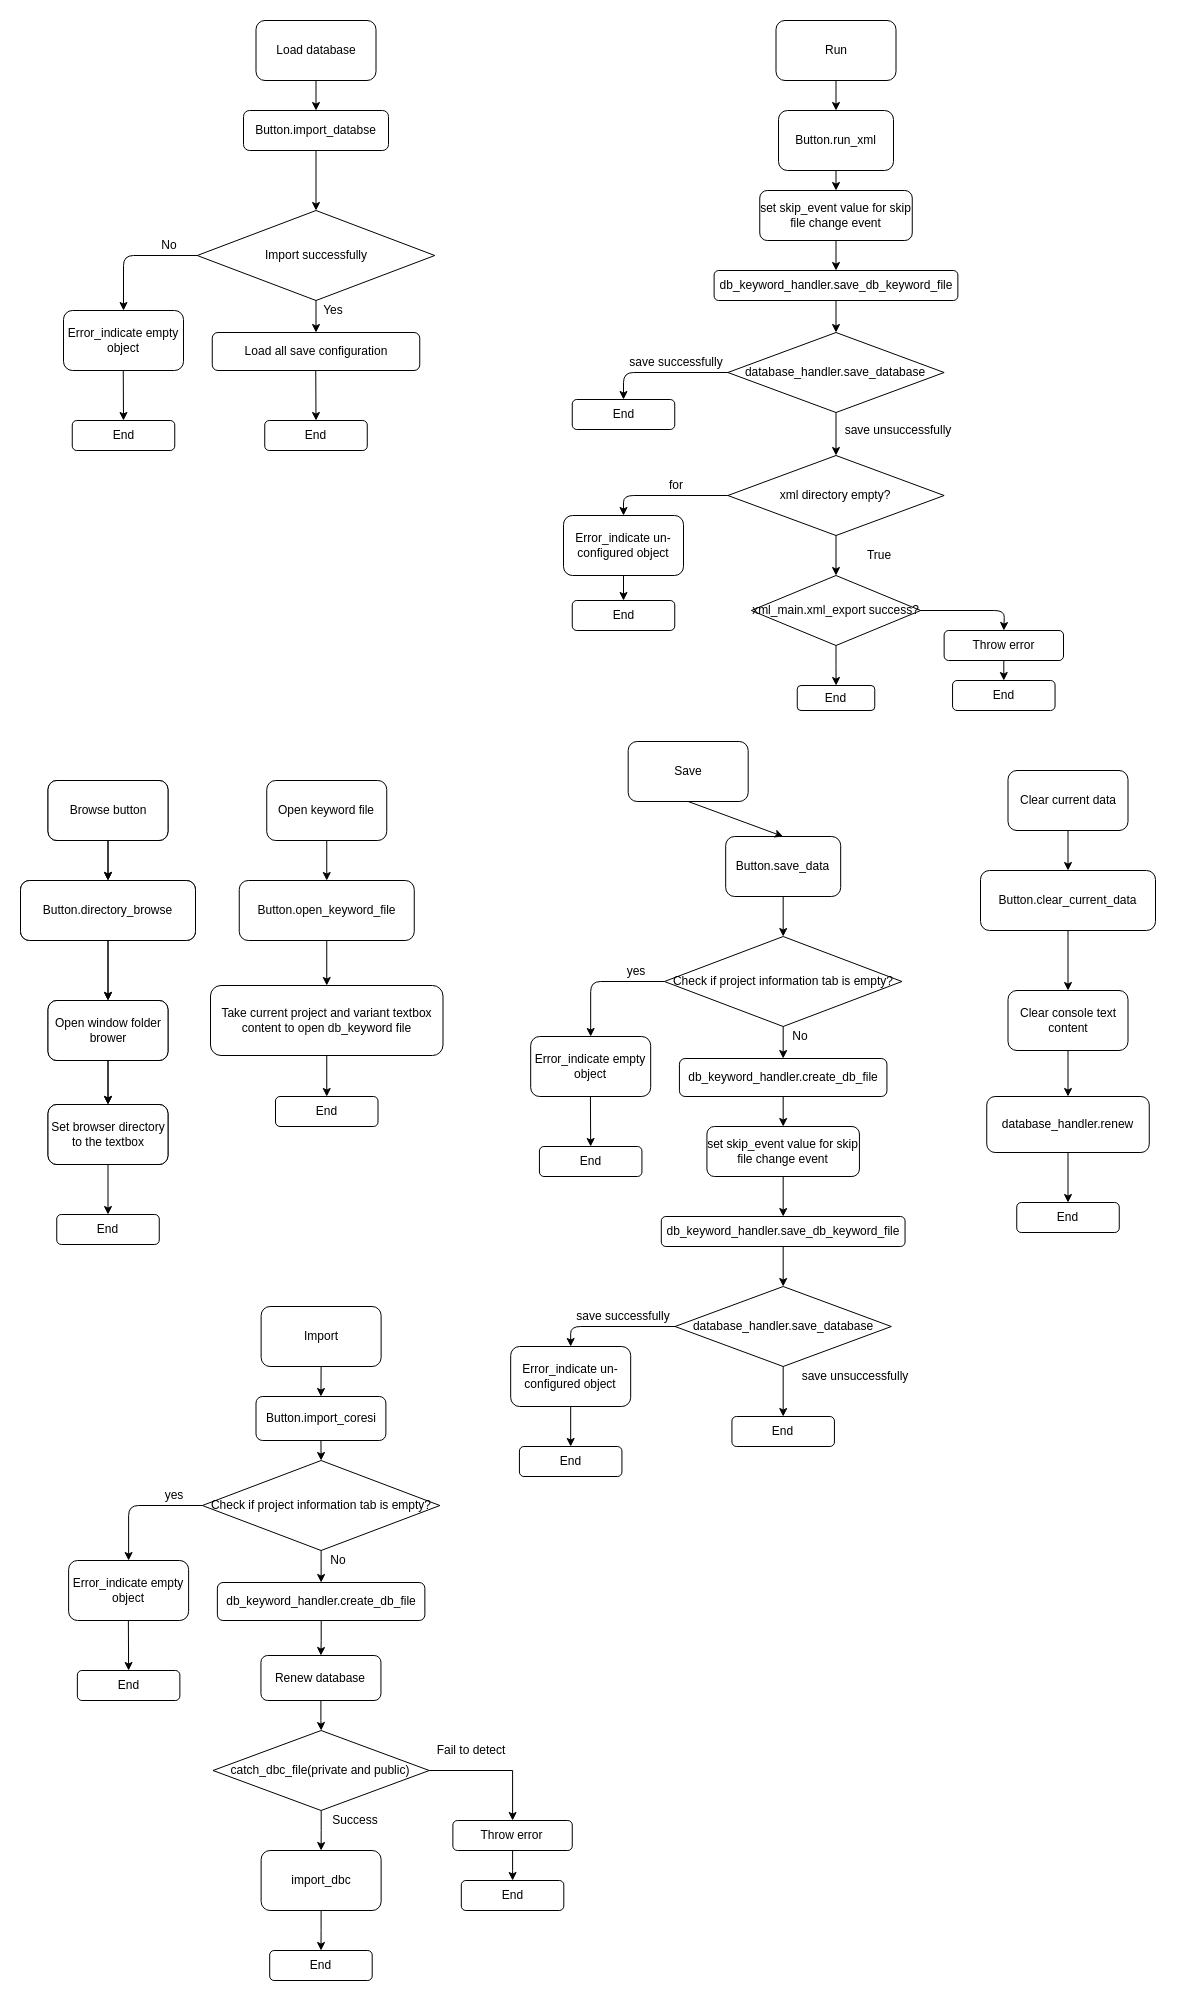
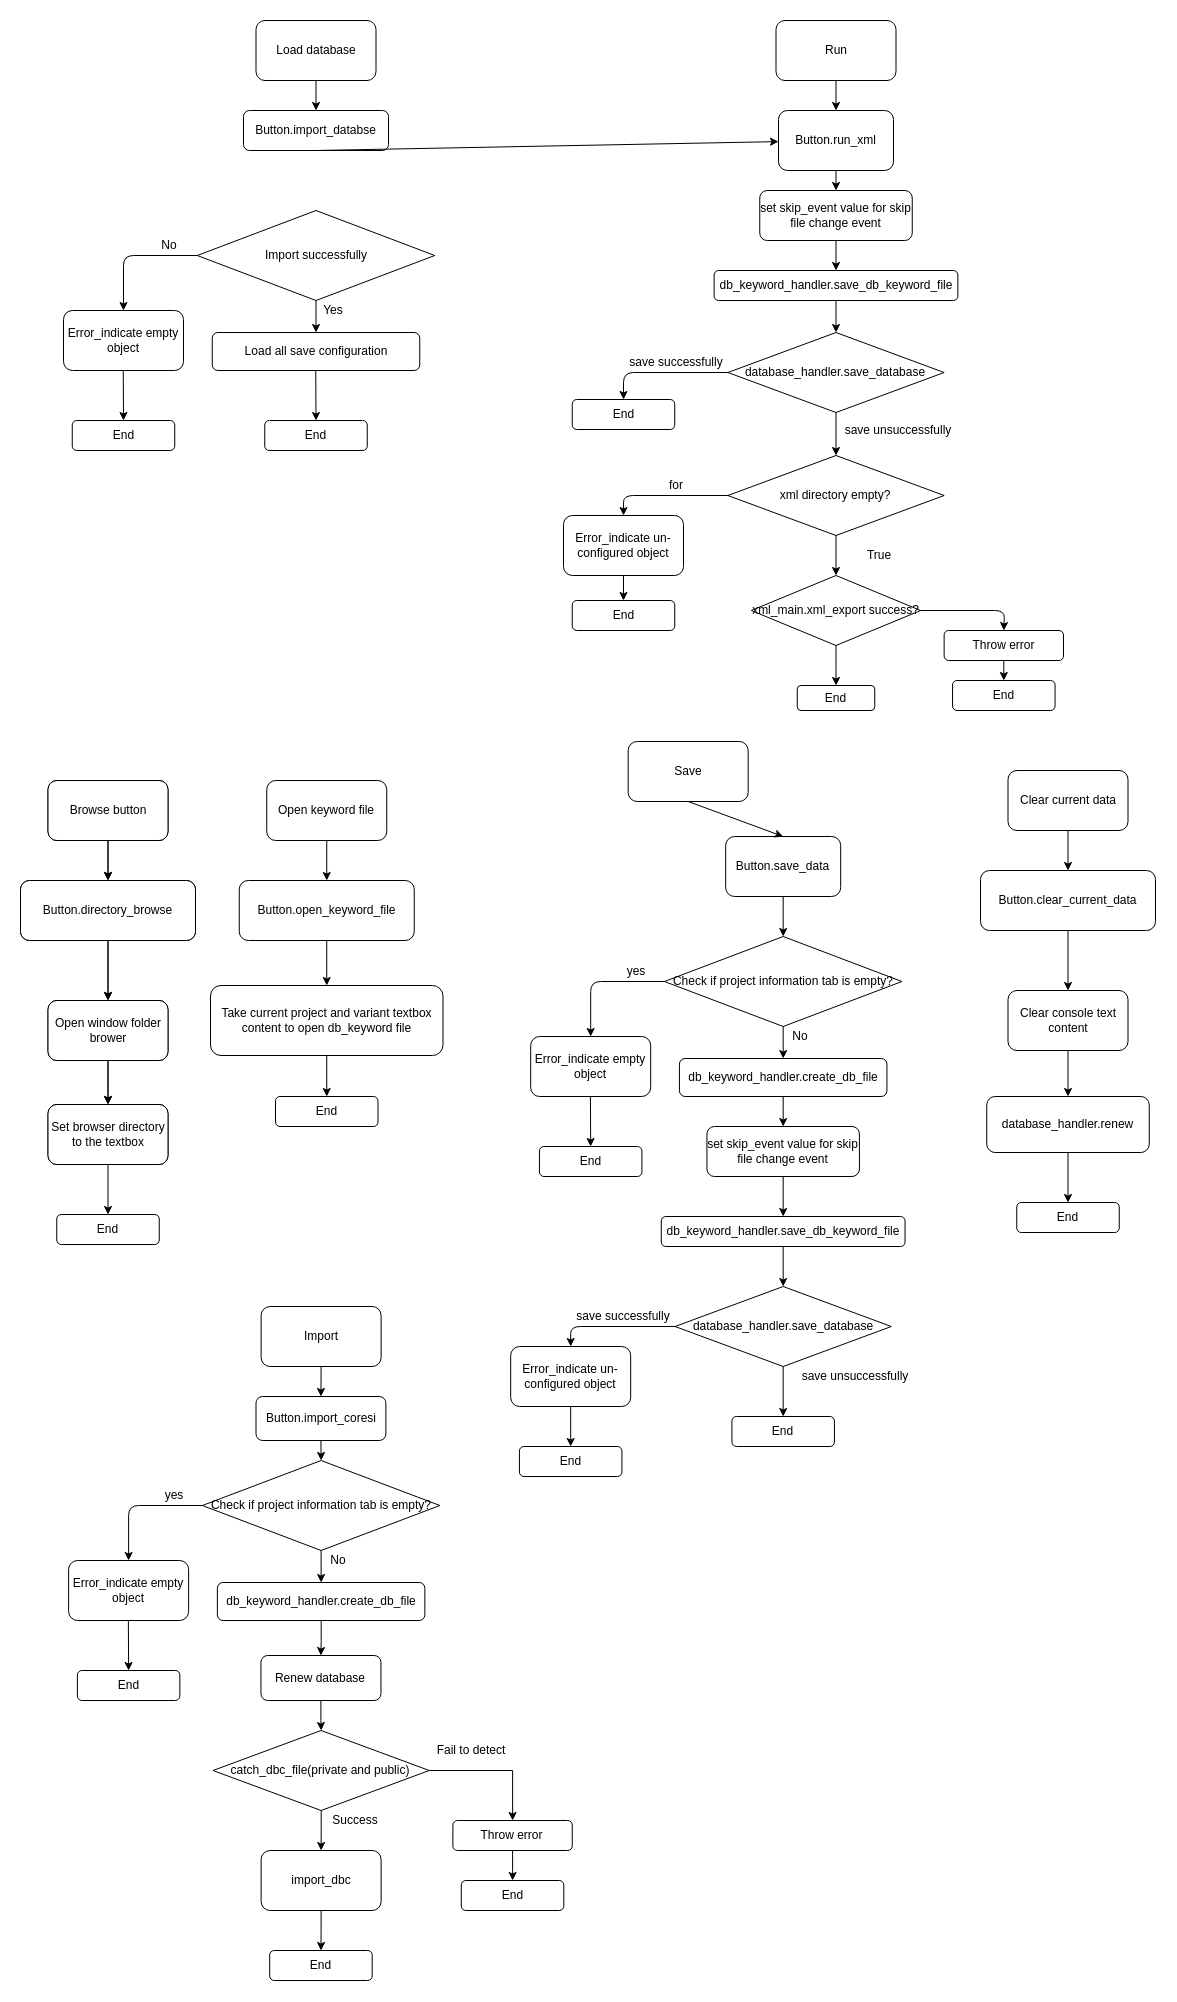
edge "Button.import_databse" -> "Import successfully": now "Button.import_databse" -> "Button.run_xml"
